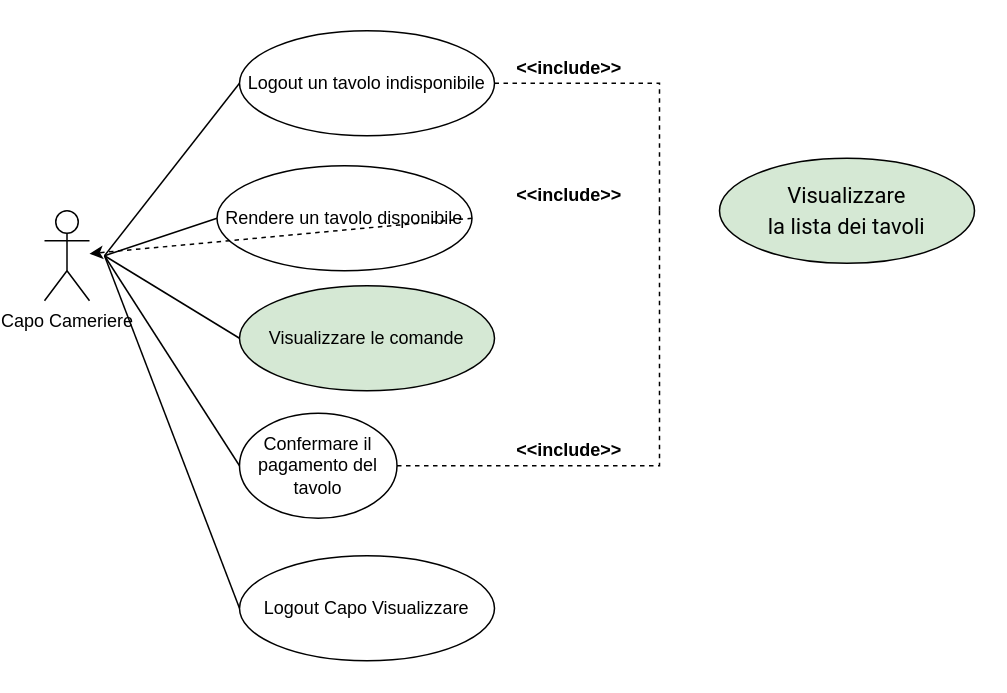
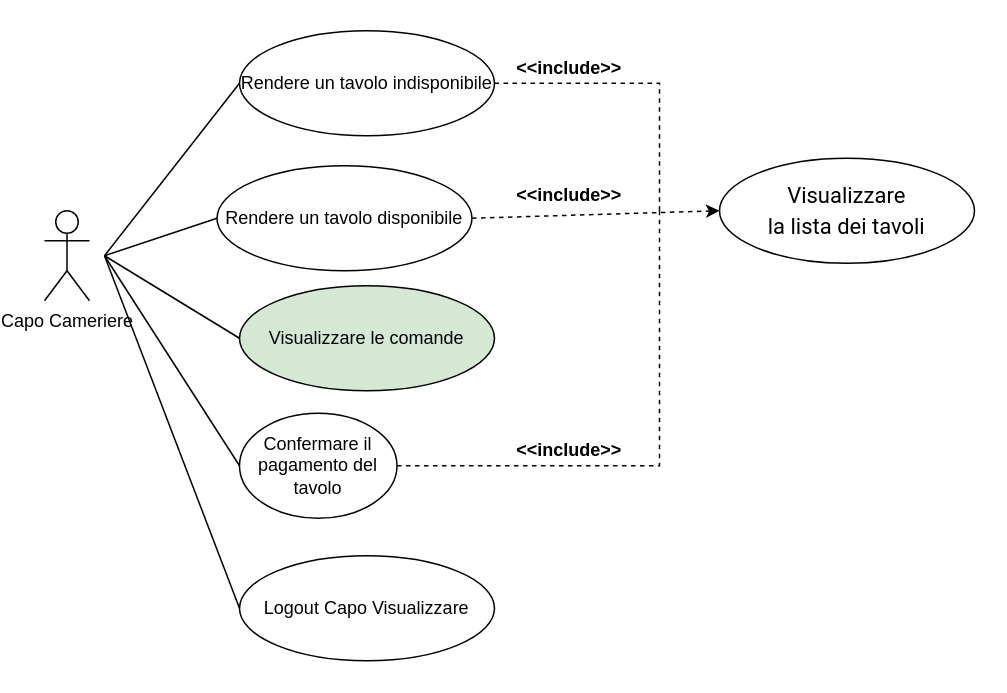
node "Logout un tavolo indisponibile": label "Logout un tavolo indisponibile" -> "Rendere un tavolo indisponibile"
node "Visualizzare la lista dei tavoli": fillcolor #d5e8d4 -> #ffffff
edge "Rendere un tavolo disponibile" -> "Capo Cameriere": now "Rendere un tavolo disponibile" -> "Visualizzare la lista dei tavoli"
